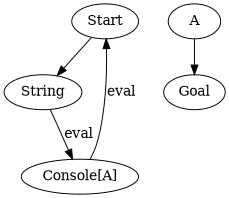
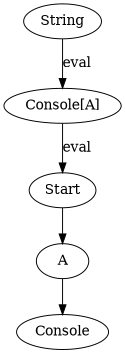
edge "Start" -> "String": now "Start" -> "A"
node "Goal": label "Goal" -> "Console"
